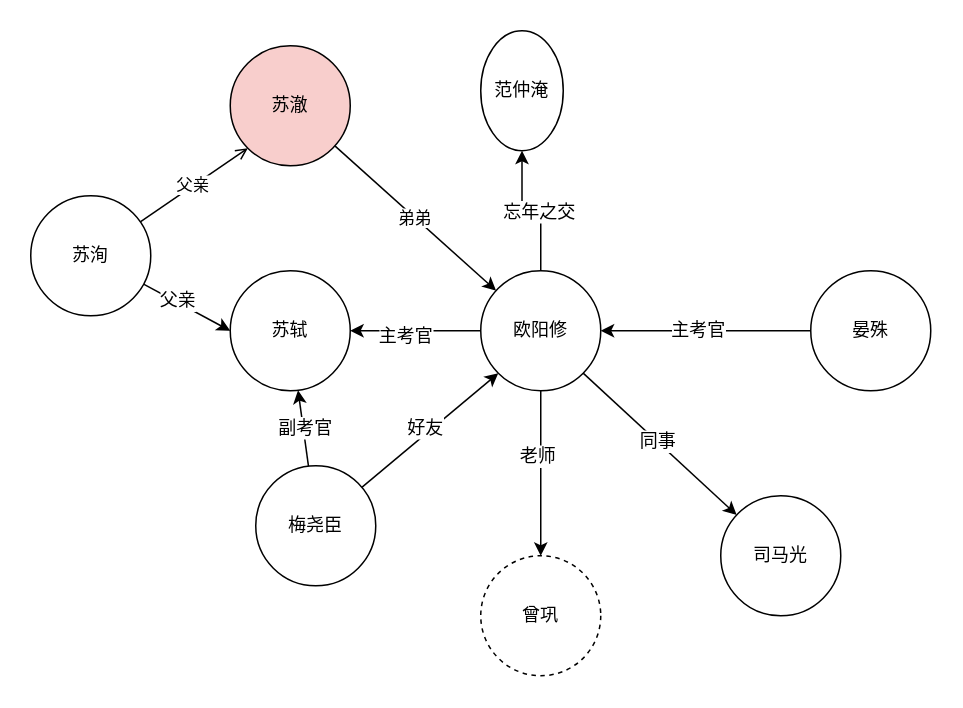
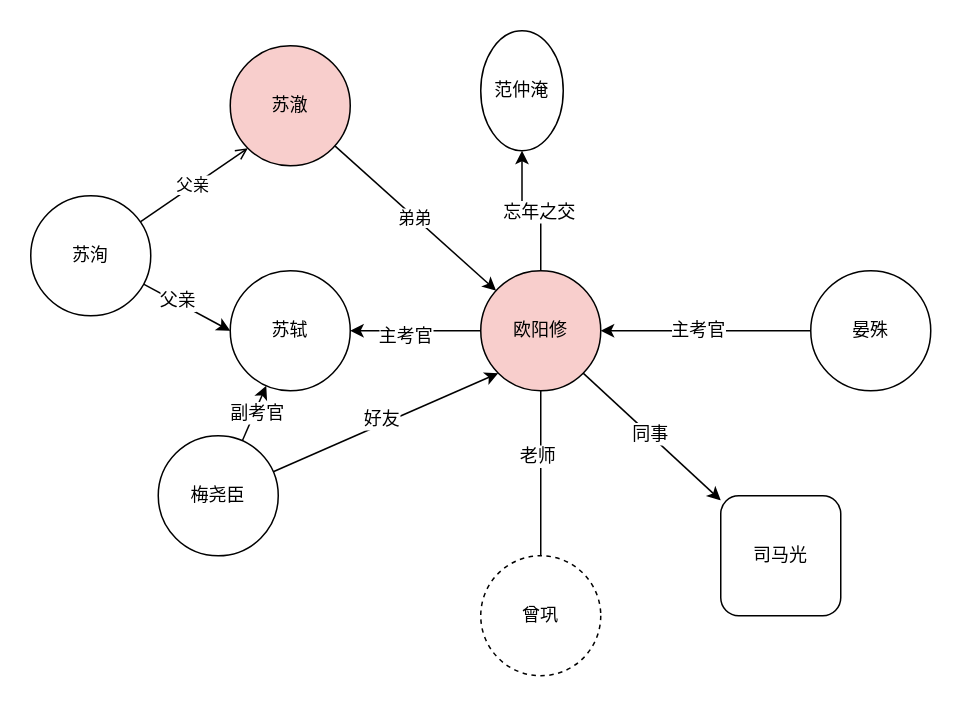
node "欧阳修": fillcolor #ffffff -> #f8cecc
node "梅尧臣": moved (316, 526) -> (218, 496)
edge "欧阳修" -> "曾巩": arrowhead classic -> none
node "司马光": shape ellipse -> rounded rectangle
